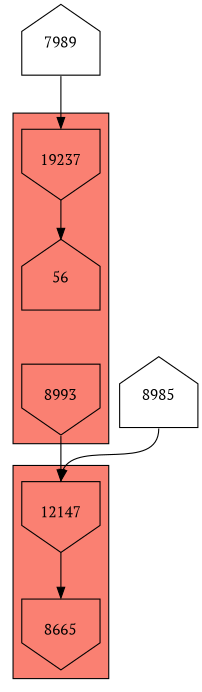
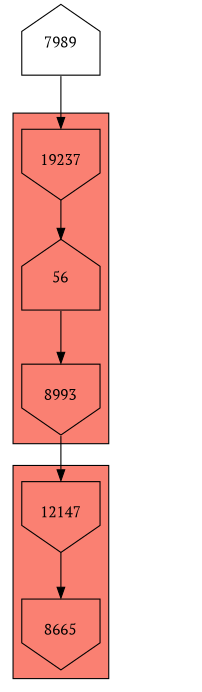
edge "56" -> "8993": added
node "8985": removed
